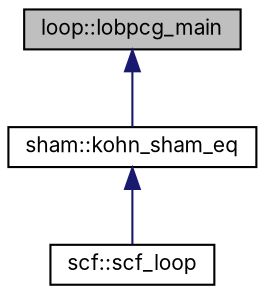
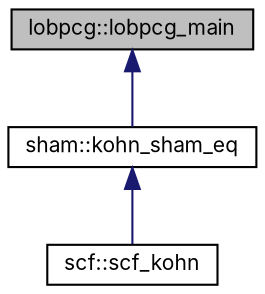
node "loop::lobpcg_main": label "loop::lobpcg_main" -> "lobpcg::lobpcg_main"
node "scf::scf_loop": label "scf::scf_loop" -> "scf::scf_kohn"
